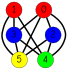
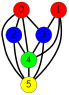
edge "4" -- "5": added
